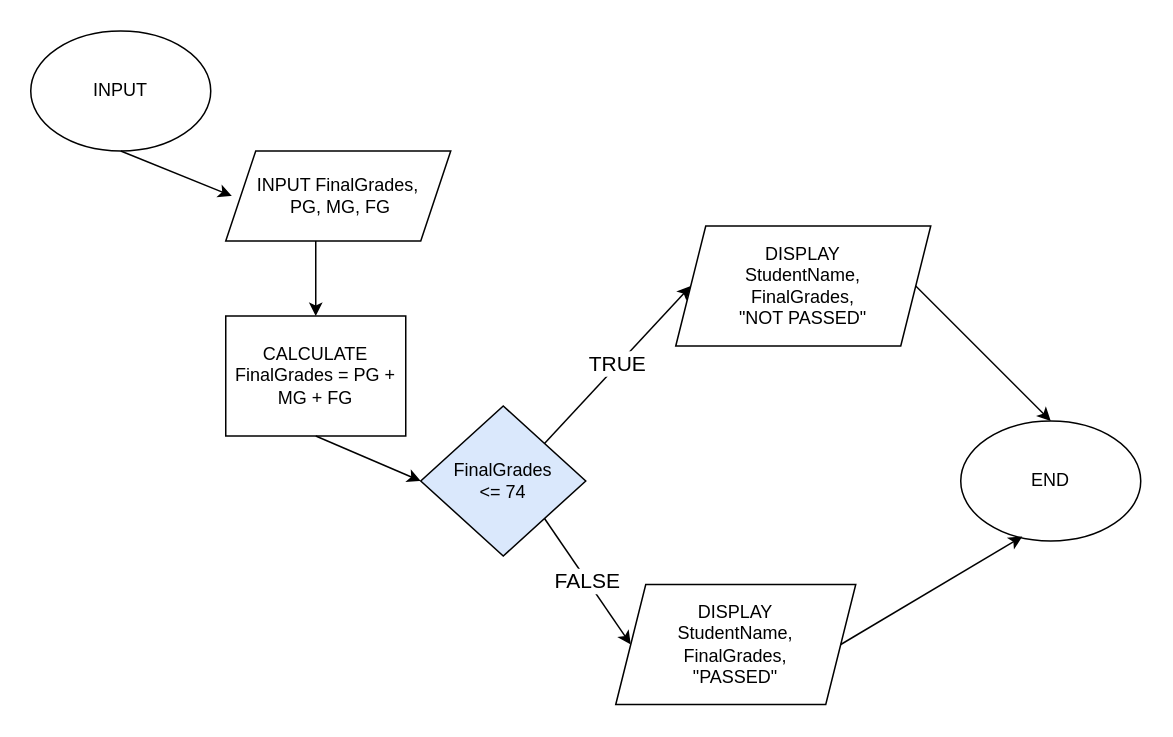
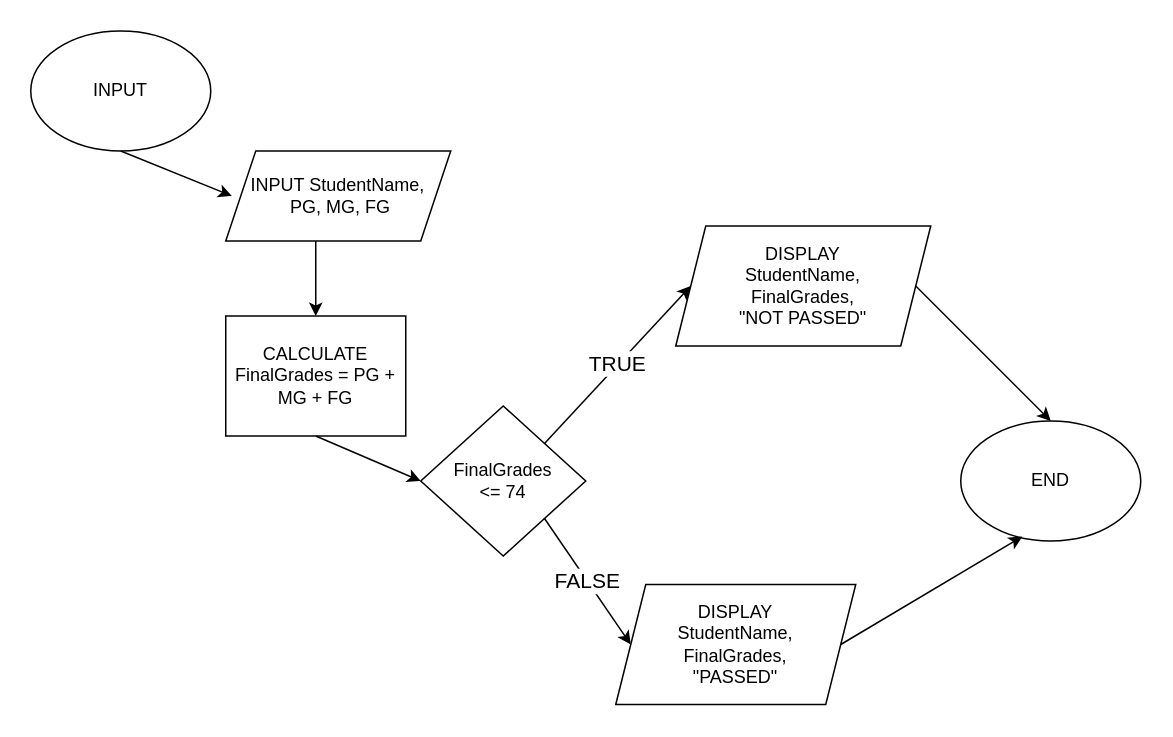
node "INPUT FinalGrades, PG, MG, FG": label "INPUT FinalGrades, PG, MG, FG" -> "INPUT StudentName, PG, MG, FG"
node "FinalGrades <= 74": fillcolor #dae8fc -> #ffffff
